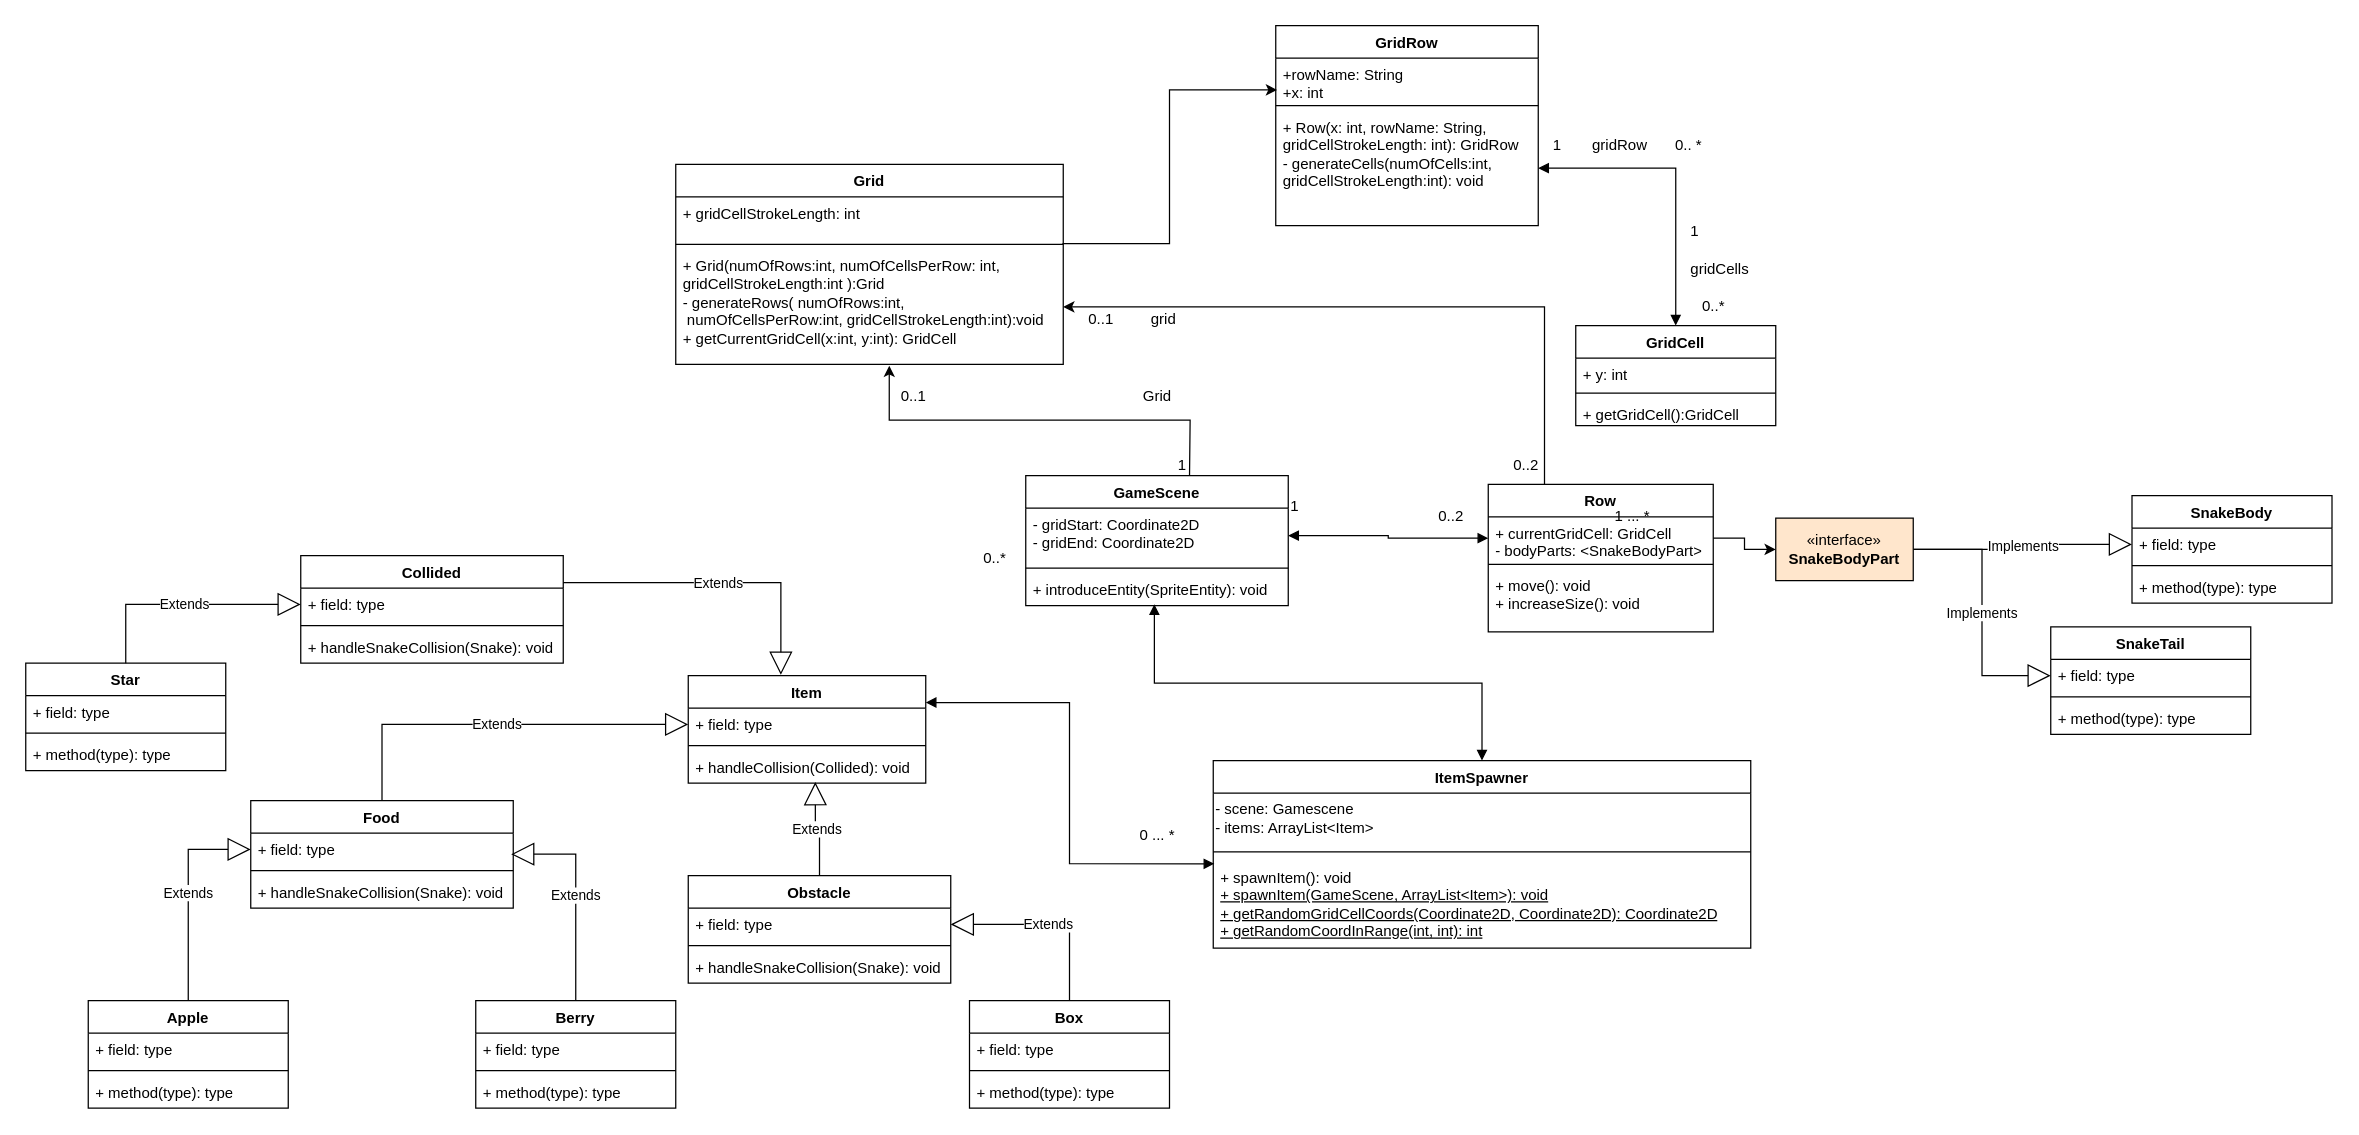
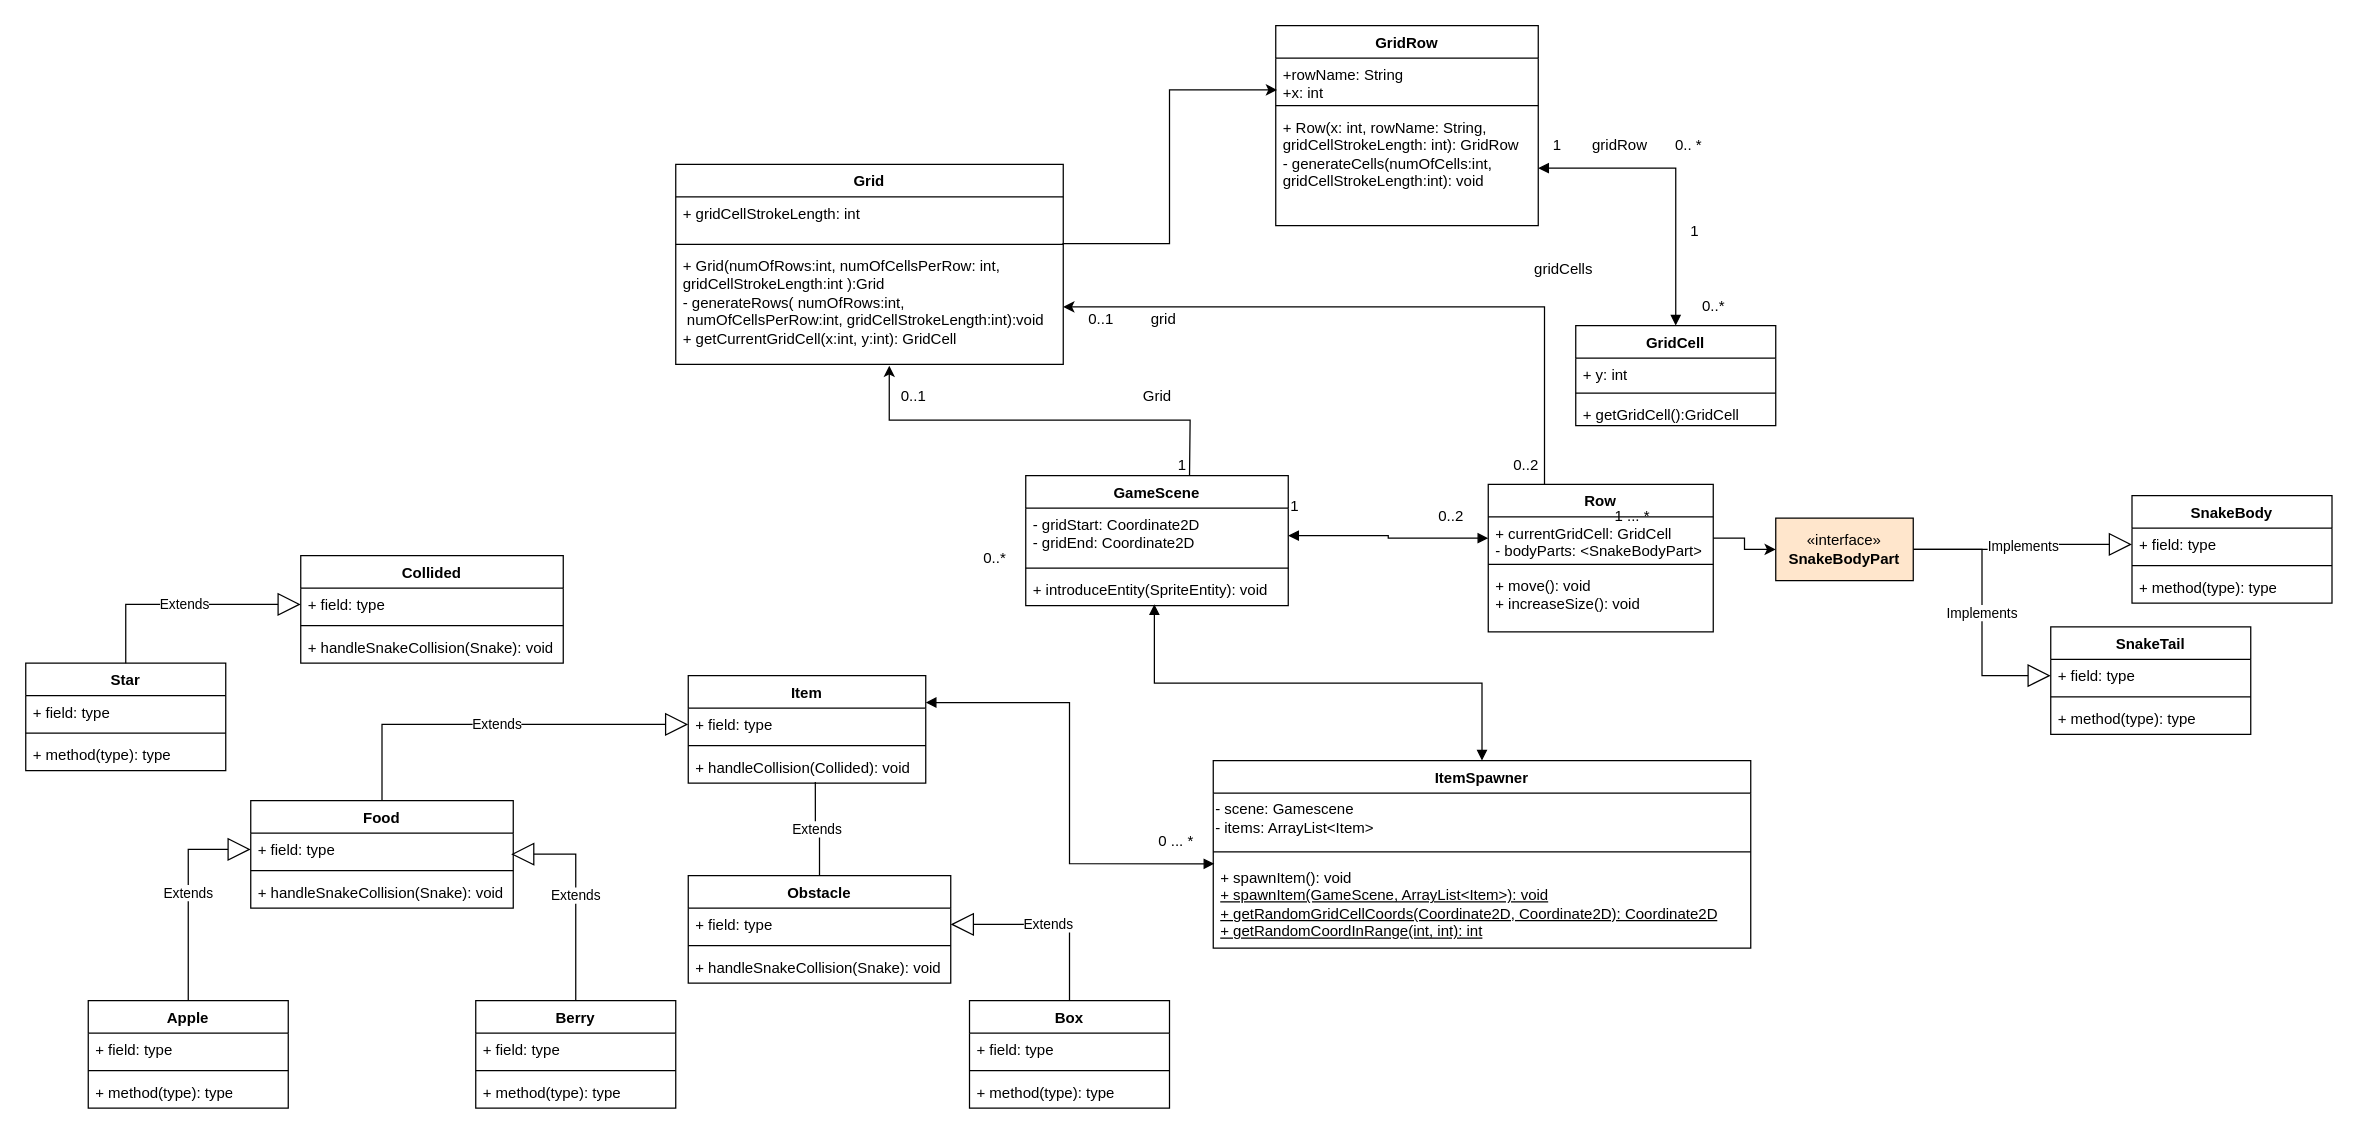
node "gridCells": moved (1719, 269) -> (1563, 269)
edge "Collided" -> "Item": removed, label "Extends"
edge "Obstacle" -> "+ handleCollision(Collided): void": arrowhead block -> none
node "0 ... *": moved (1157, 836) -> (1176, 842)
